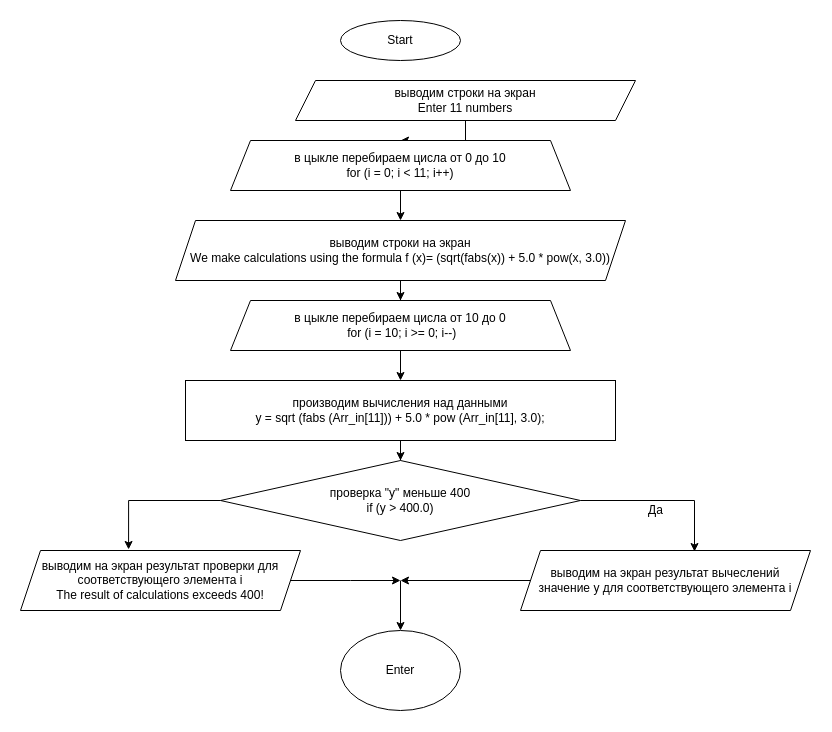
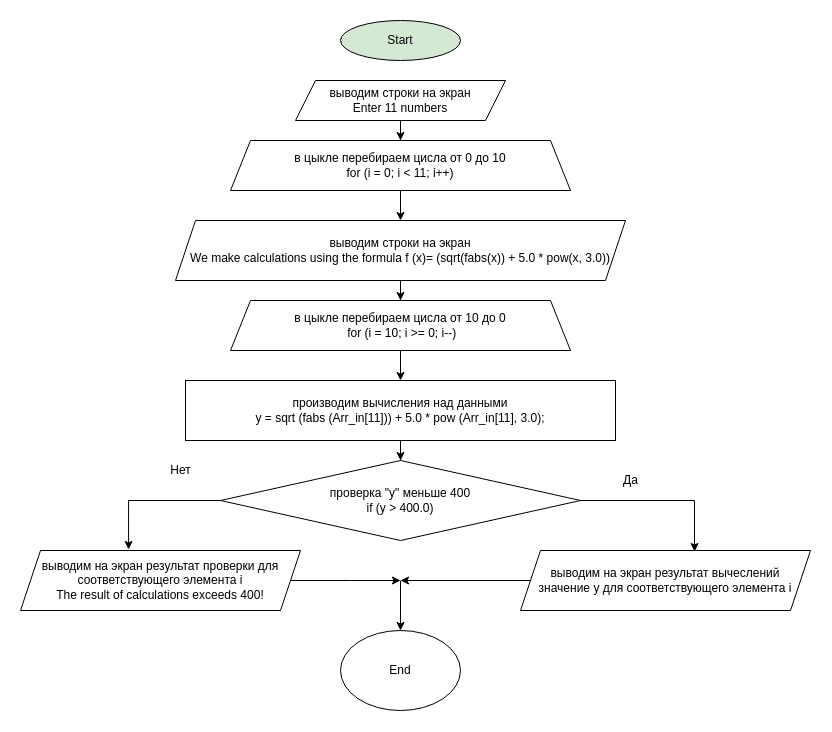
node "Start": fillcolor #ffffff -> #d5e8d4
node "выводим строки на экран Enter 11 numbers": size 340x40 -> 210x40
node "Нет": added
node "Да": moved (656, 511) -> (631, 481)
node "Enter": label "Enter" -> "End"
